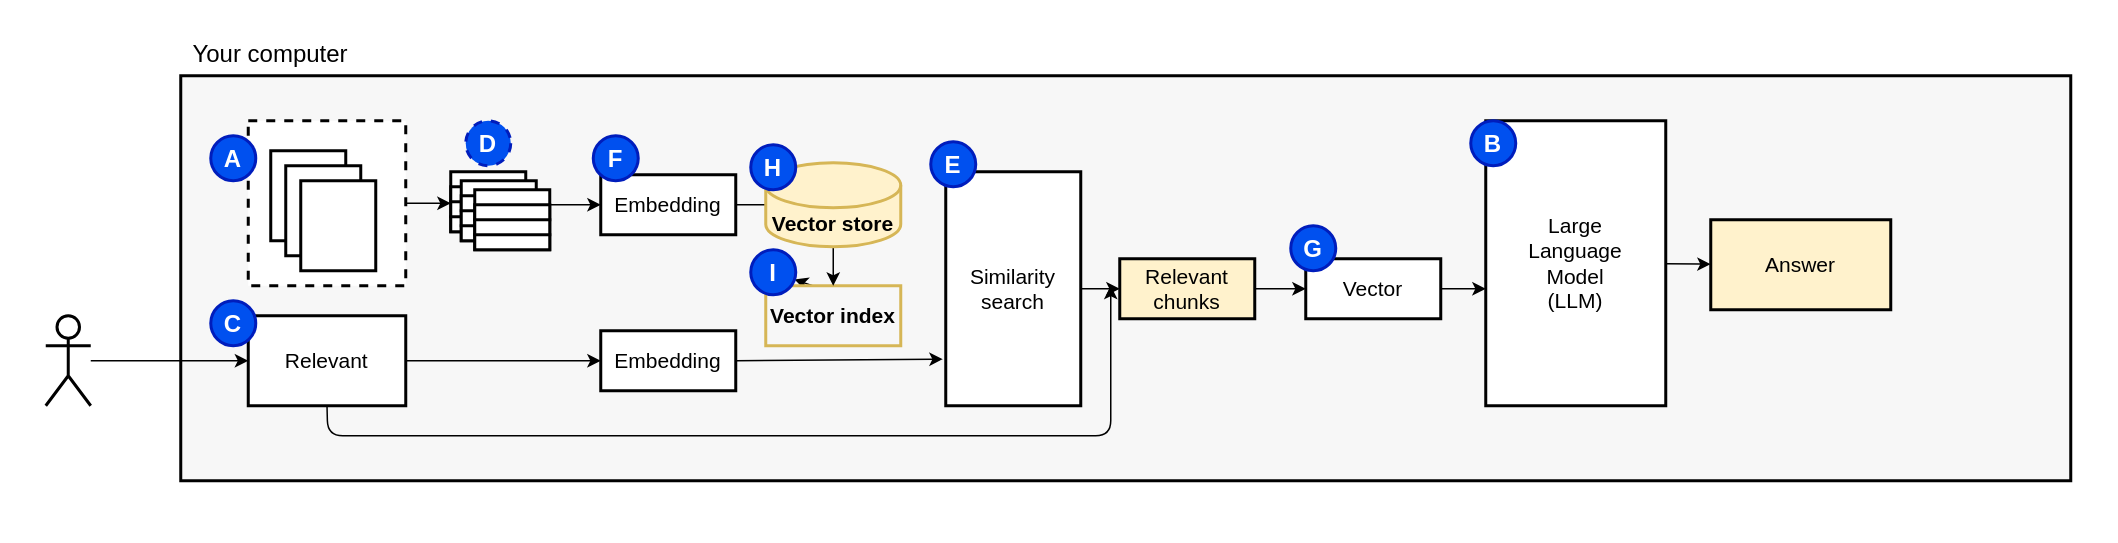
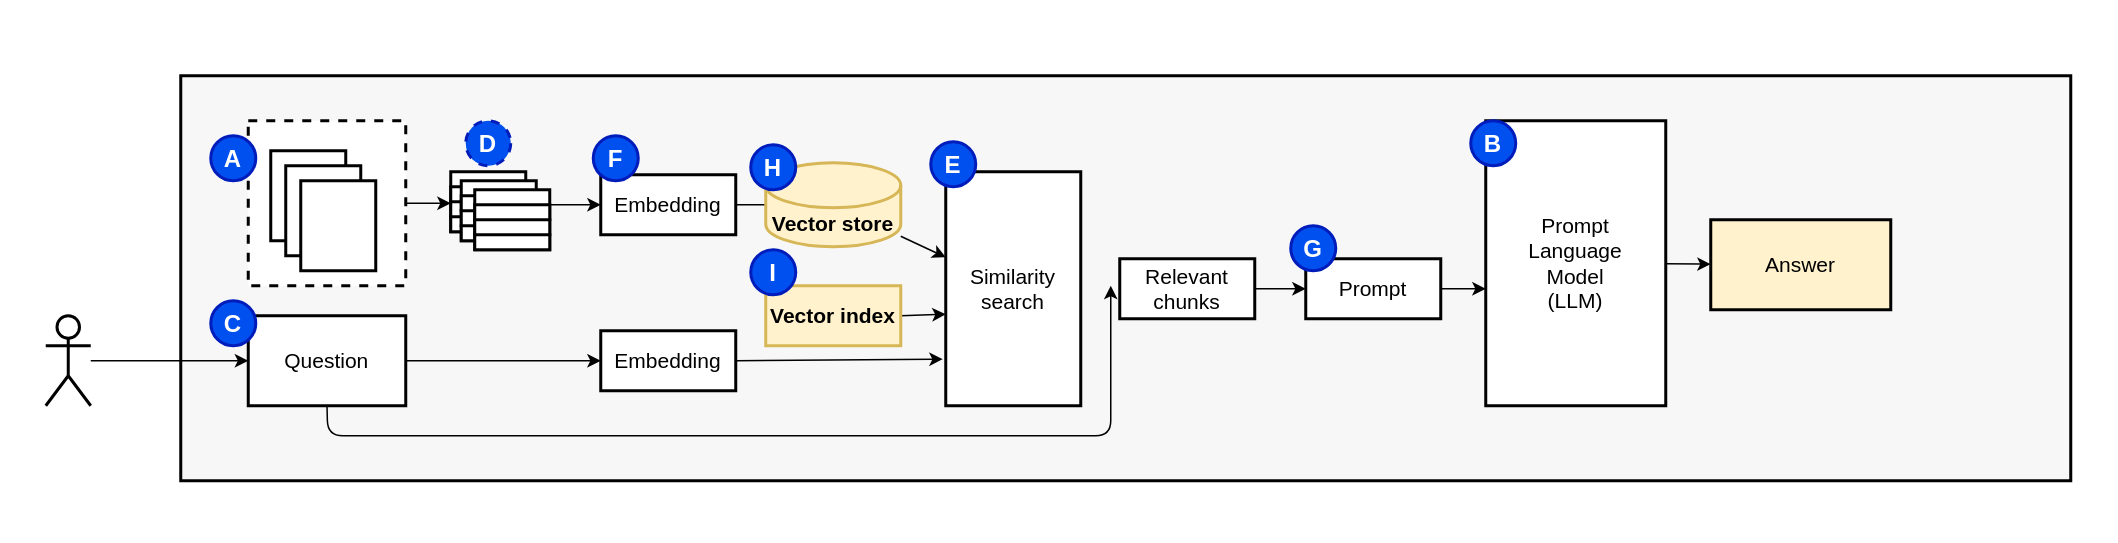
node "Your computer": removed
edge "Vector store" -> "Vector index": now "Vector store" -> "Similarity search"
node "Large Language Model (LLM)": label "Large Language Model (LLM)" -> "Prompt Language Model (LLM)"
edge "Vector index" -> "I": now "Vector index" -> "Similarity search"
edge "Similarity search" -> "Relevant chunks": removed
node "Relevant chunks": fillcolor #fff2cc -> #ffffff
node "Vector": label "Vector" -> "Prompt"
node "Vector index": fillcolor #f7f7f7 -> #fff2cc
node "Relevant": label "Relevant" -> "Question"
